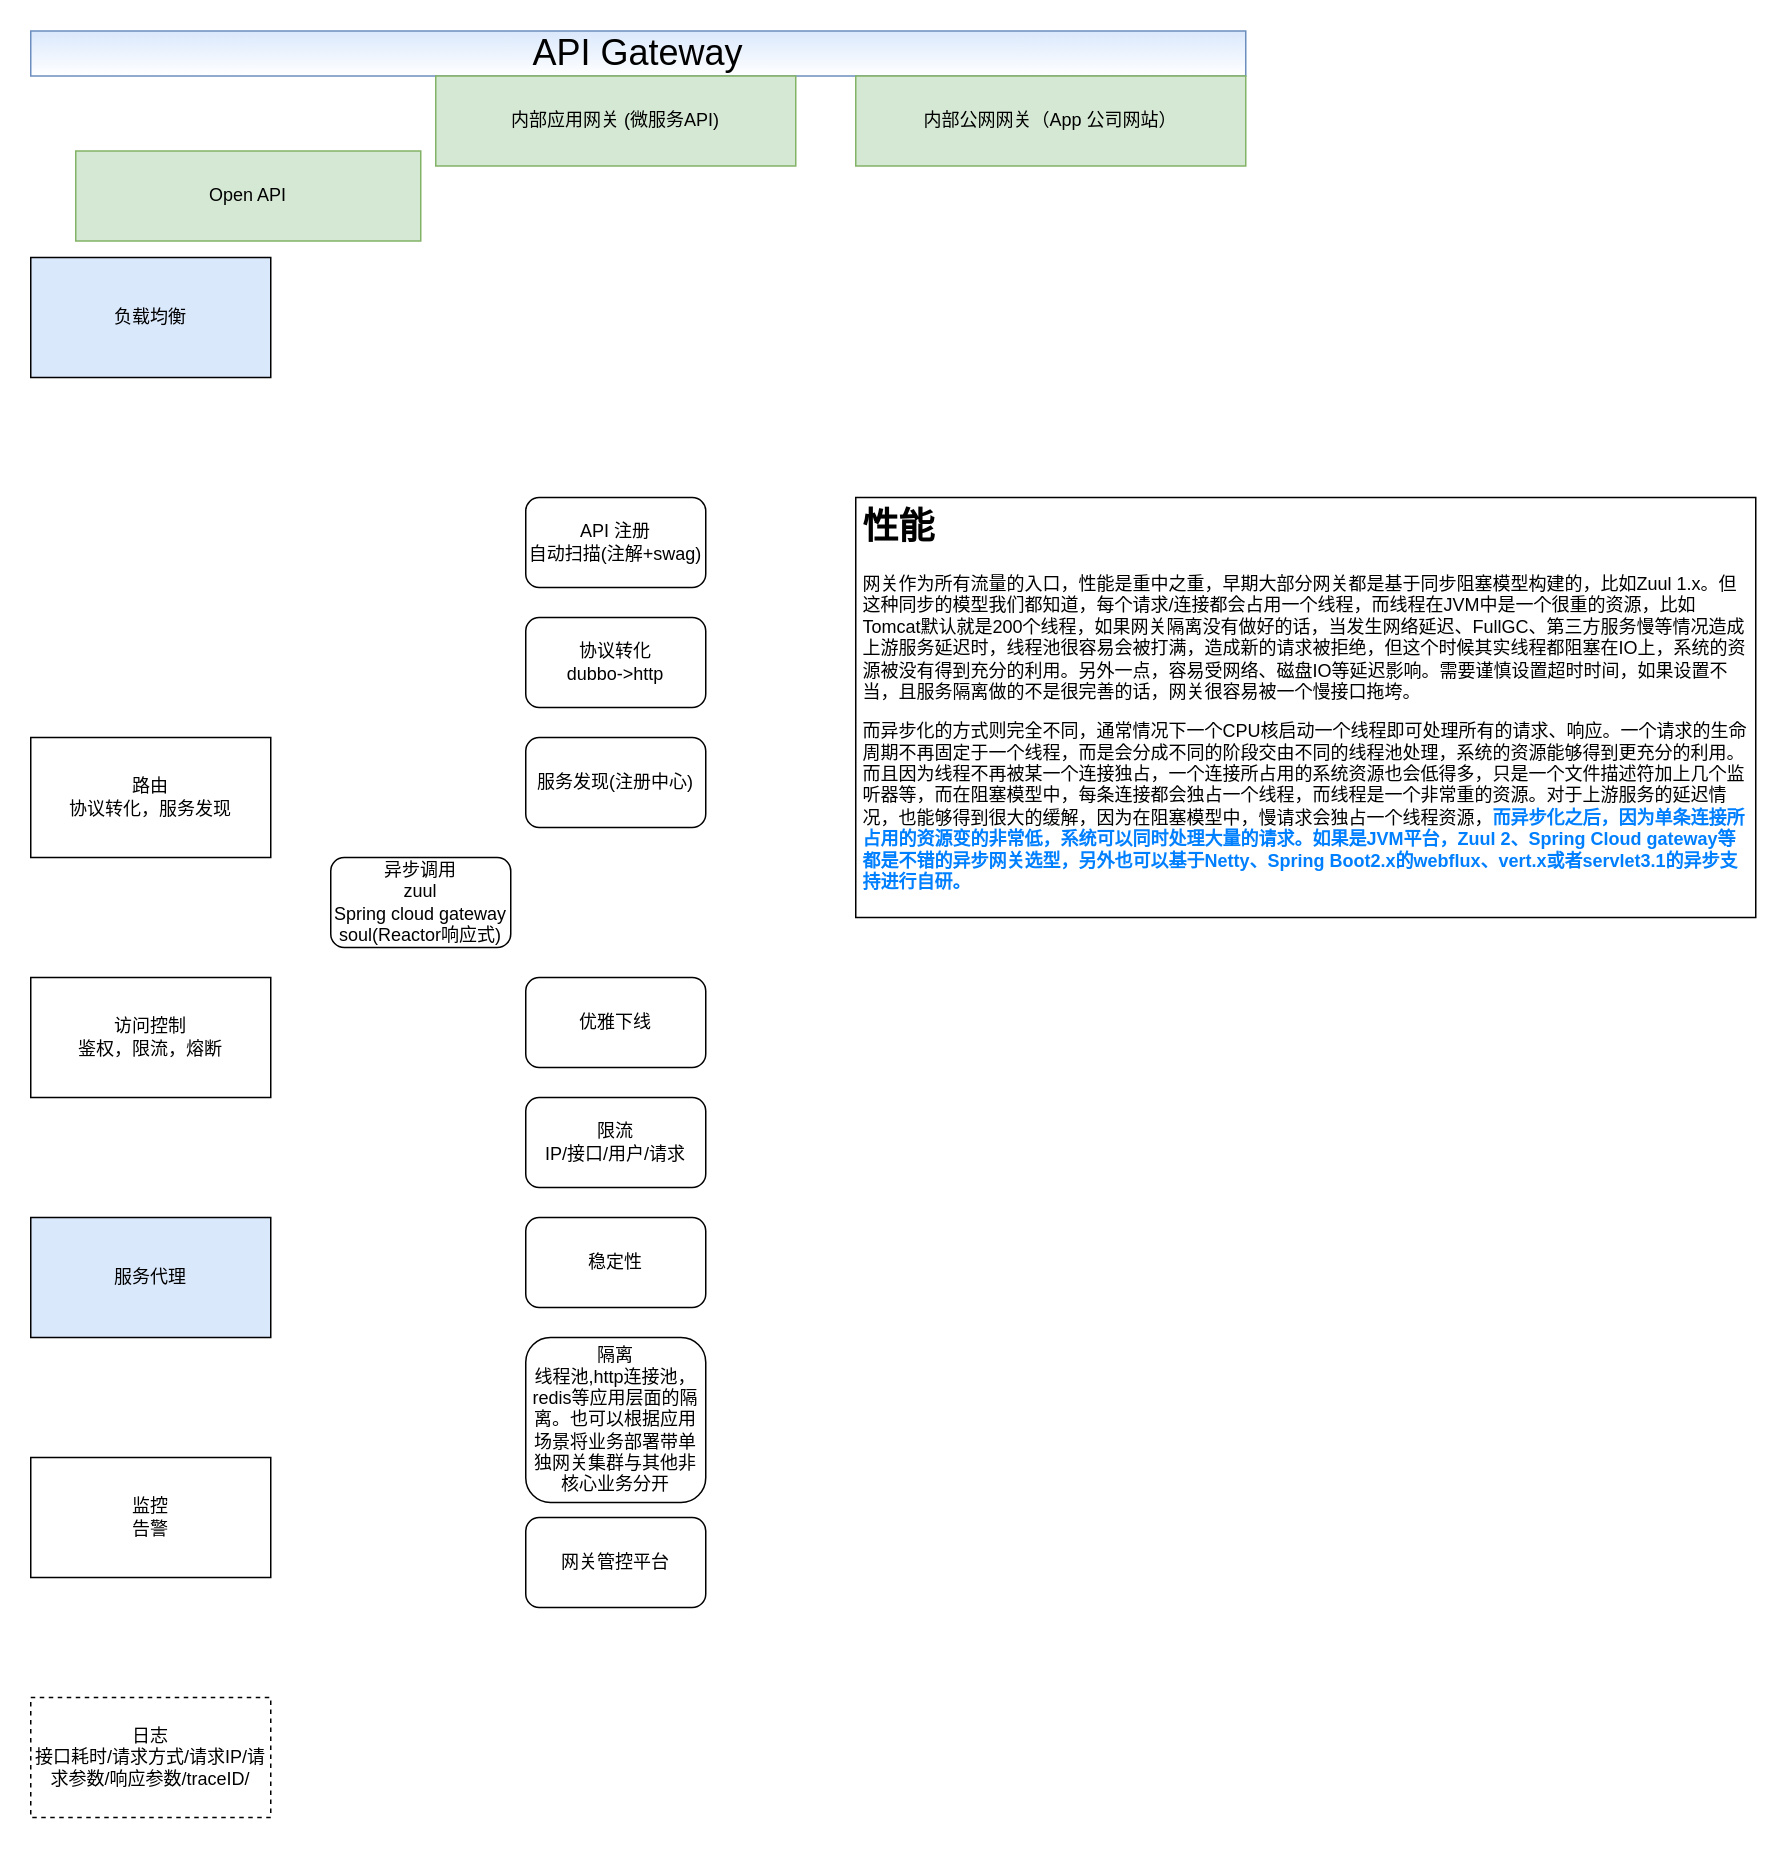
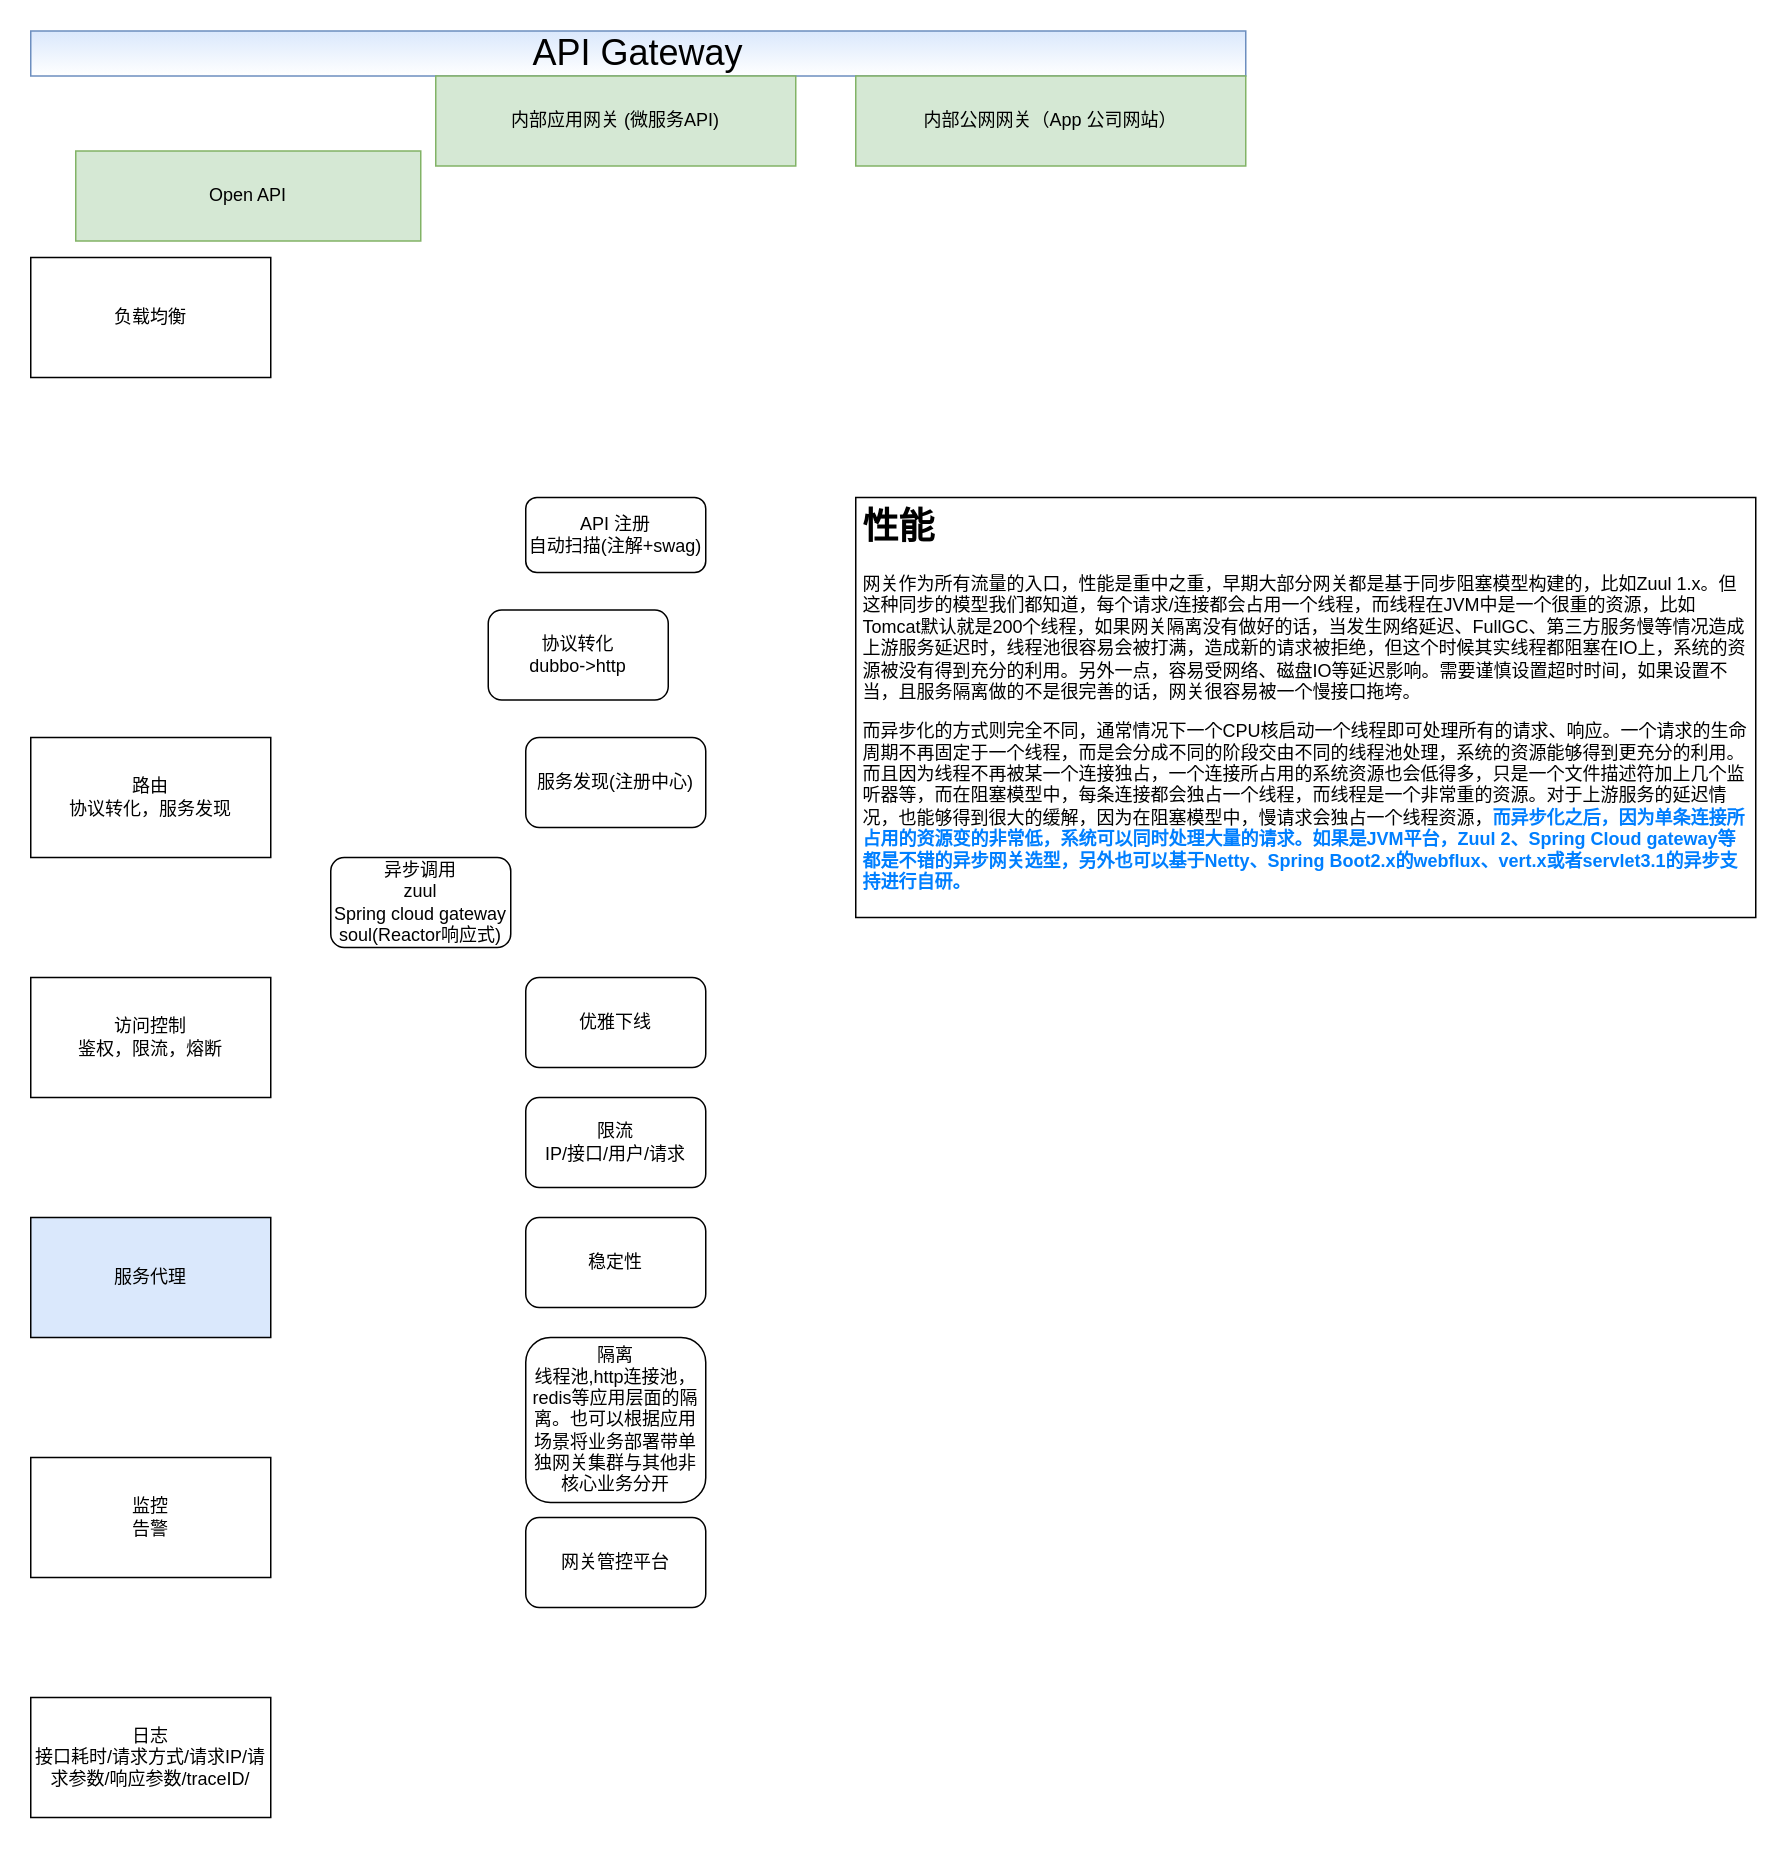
node "负载均衡": fillcolor #dae8fc -> #ffffff
node "API 注册 自动扫描(注解+swag)": size 180x90 -> 180x75
node "协议转化 dubbo->http": moved (616, 662) -> (578, 655)
node "日志 接口耗时/请求方式/请求IP/请求参数/响应参数/traceID/": style dashed -> solid
